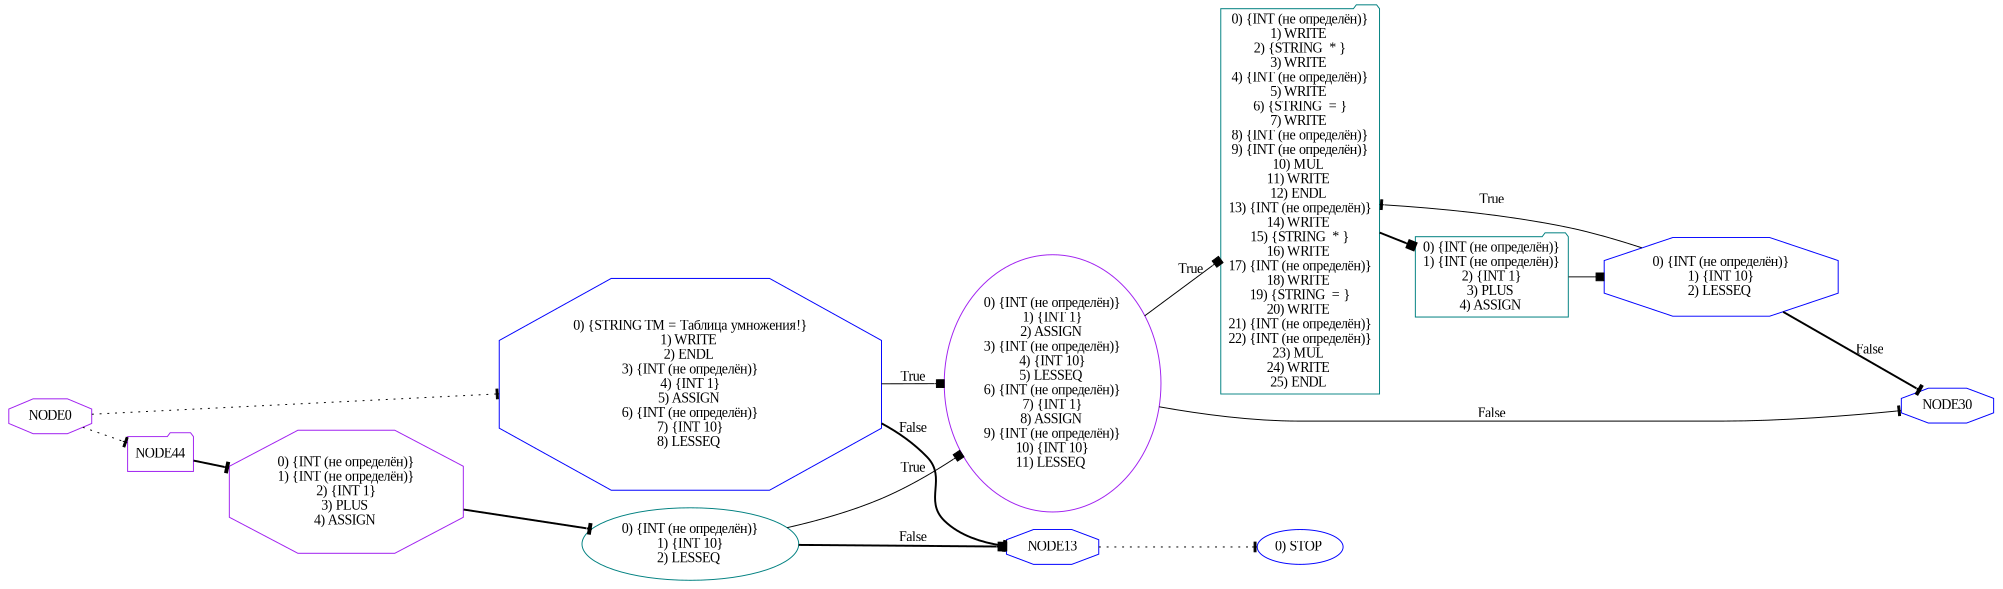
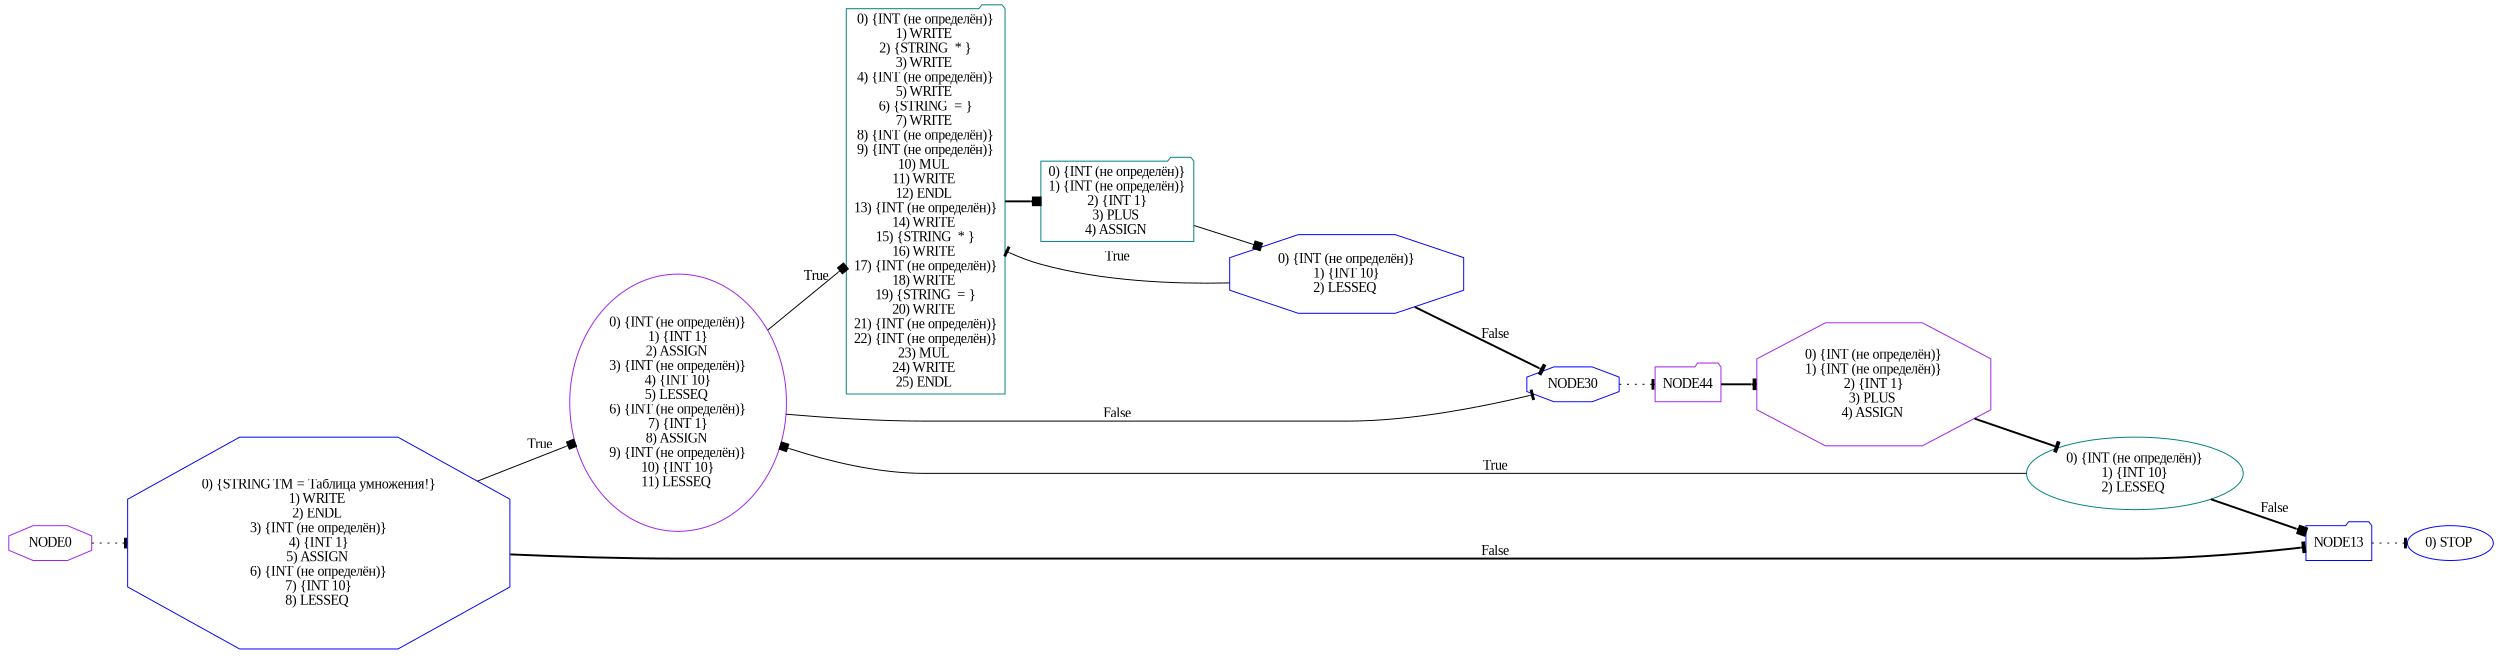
edge "NODE0" -> "NODE44": now "NODE30" -> "NODE44"
node "NODE13": shape octagon -> folder
